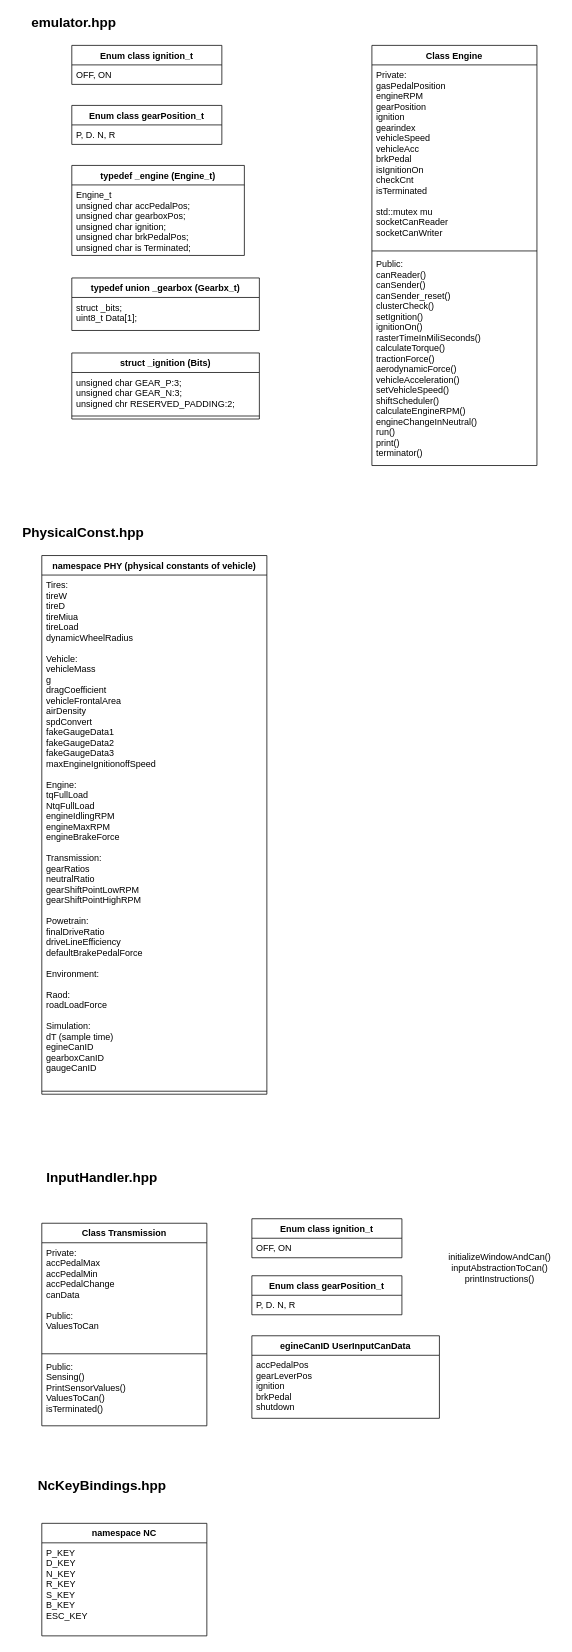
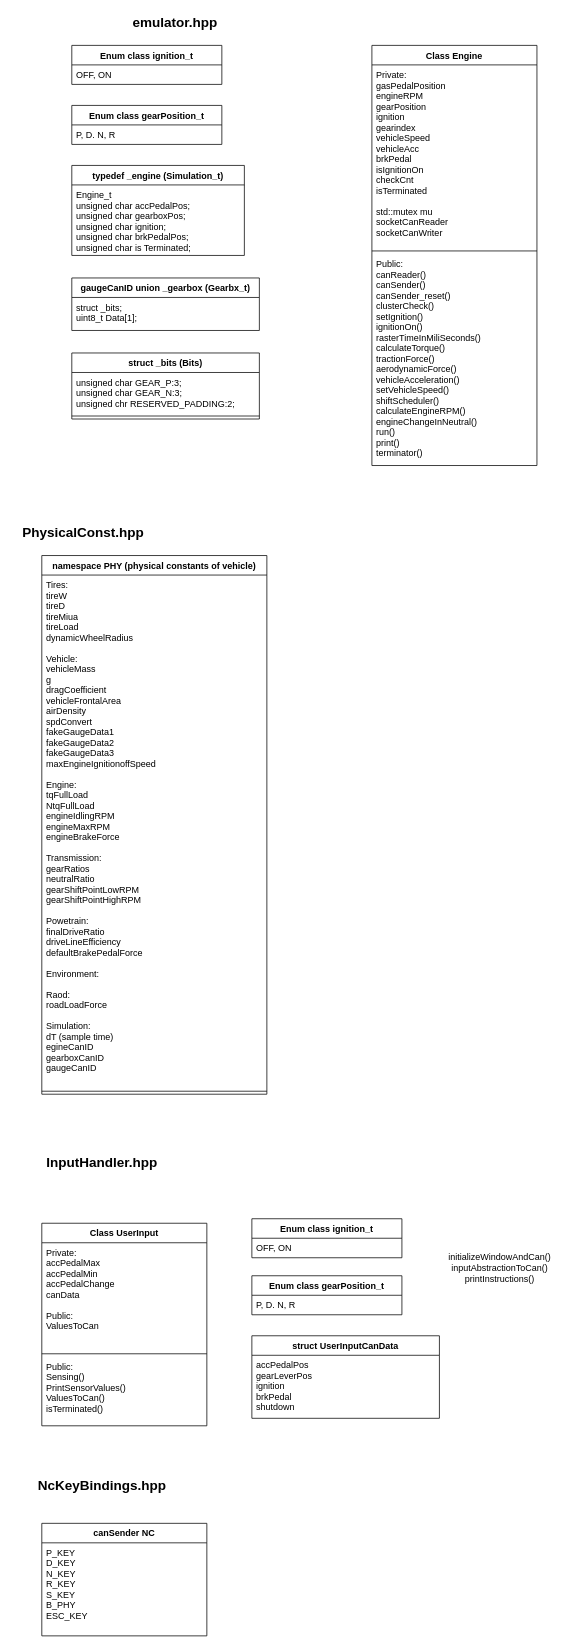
node "emulator.hpp": moved (75, 23) -> (177, 23)
node "typedef _engine (Engine_t)": label "typedef _engine (Engine_t)" -> "typedef _engine (Simulation_t)"
node "typedef union _gearbox (Gearbx_t)": label "typedef union _gearbox (Gearbx_t)" -> "gaugeCanID union _gearbox (Gearbx_t)"
node "struct _ignition (Bits)": label "struct _ignition (Bits)" -> "struct _bits (Bits)"
node "InputHandler.hpp": moved (102, 1178) -> (102, 1163)
node "Class Transmission": label "Class Transmission" -> "Class UserInput"
node "egineCanID UserInputCanData": label "egineCanID UserInputCanData" -> "struct UserInputCanData"
node "namespace NC": label "namespace NC" -> "canSender NC"
node "P_KEY D_KEY N_KEY R_KEY S_KEY B_KEY ESC_KEY": label "P_KEY D_KEY N_KEY R_KEY S_KEY B_KEY ESC_KEY" -> "P_KEY D_KEY N_KEY R_KEY S_KEY B_PHY ESC_KEY"
